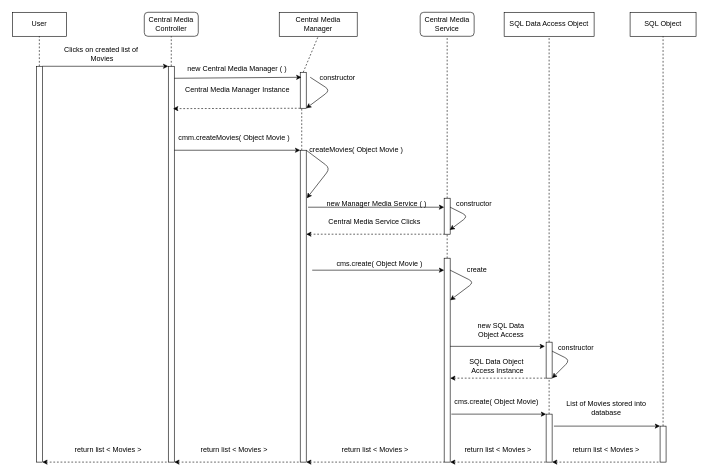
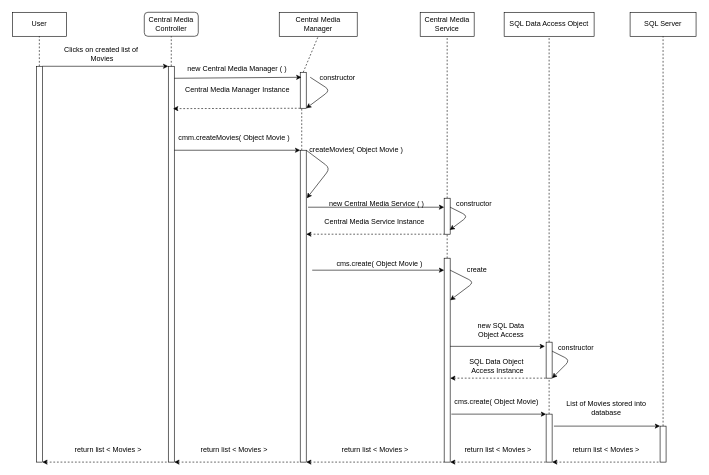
node "Central Media Service": shape rounded rectangle -> rectangle
node "SQL Object": label "SQL Object" -> "SQL Server"
node "new Manager Media Service ( )": label "new Manager Media Service ( )" -> "new Central Media Service ( )"
node "Central Media Service Clicks": label "Central Media Service Clicks" -> "Central Media Service Instance"
